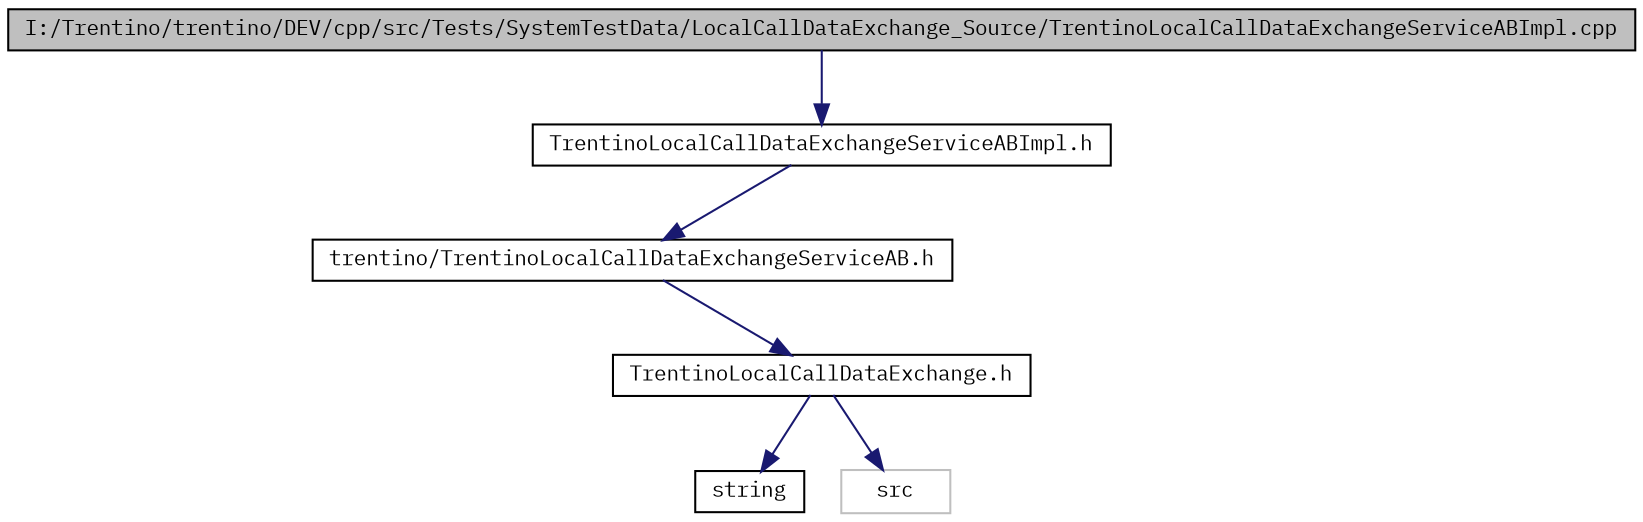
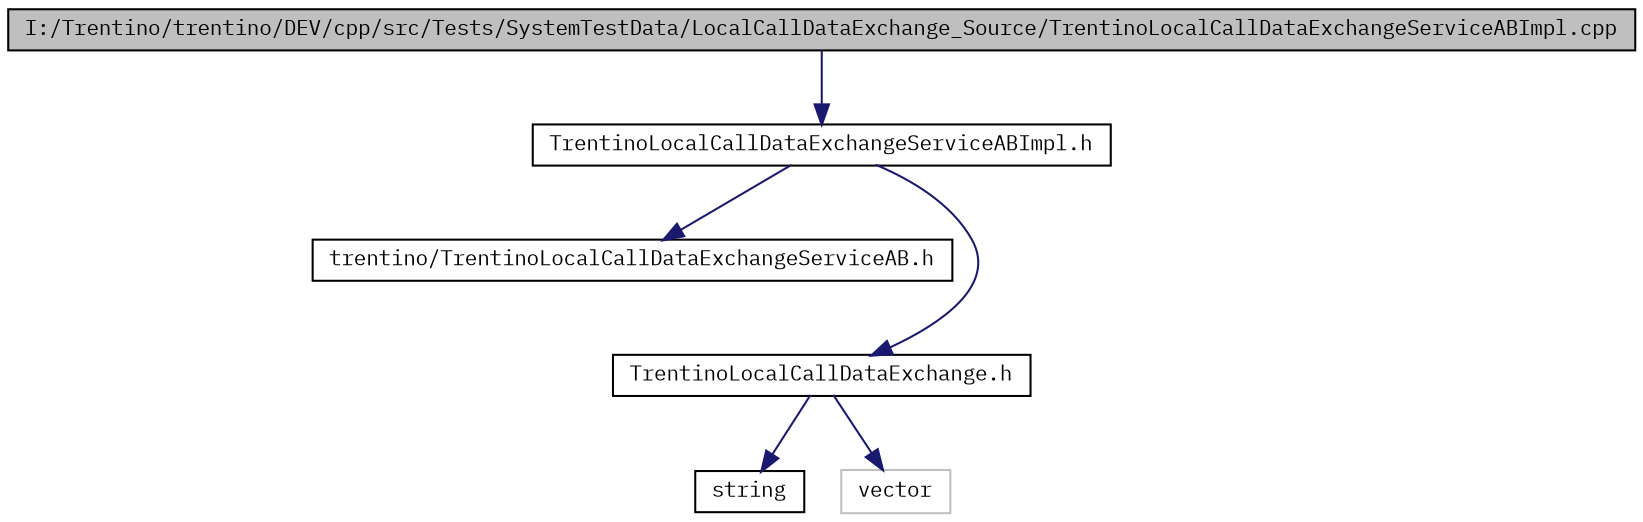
edge "trentino/TrentinoLocalCallDataExchangeServiceAB.h" -> "TrentinoLocalCallDataExchange.h": now "TrentinoLocalCallDataExchangeServiceABImpl.h" -> "TrentinoLocalCallDataExchange.h"
node "src": label "src" -> "vector"
